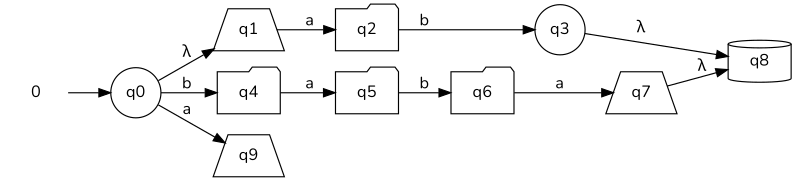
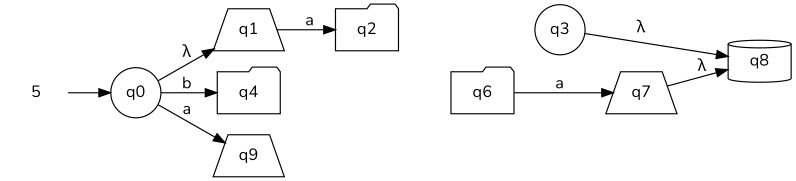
edge "q2" -> "q3": removed, label "b"
node "0": label "0" -> "5"
node "q5": removed
